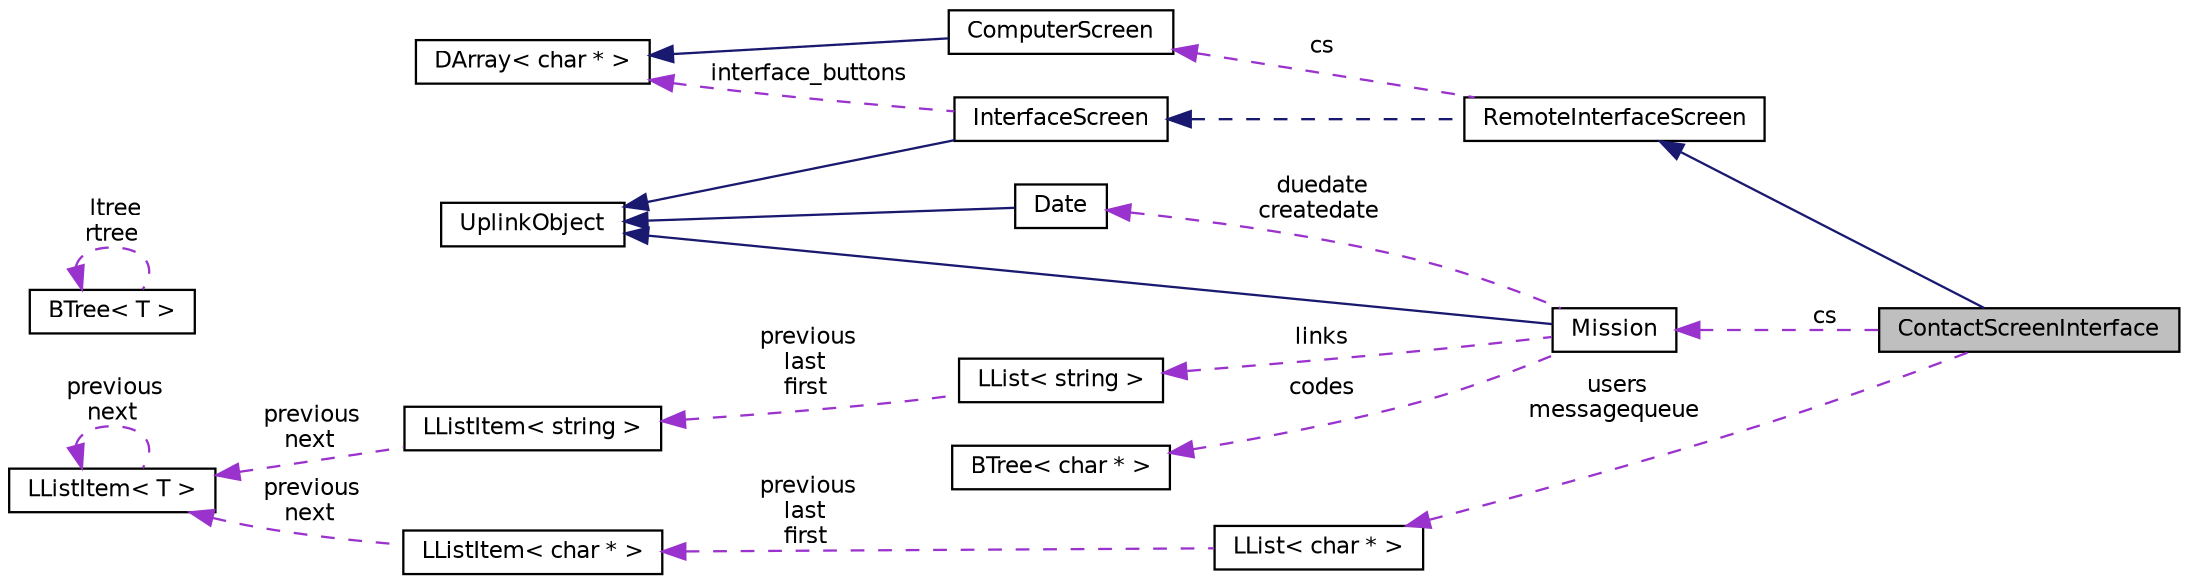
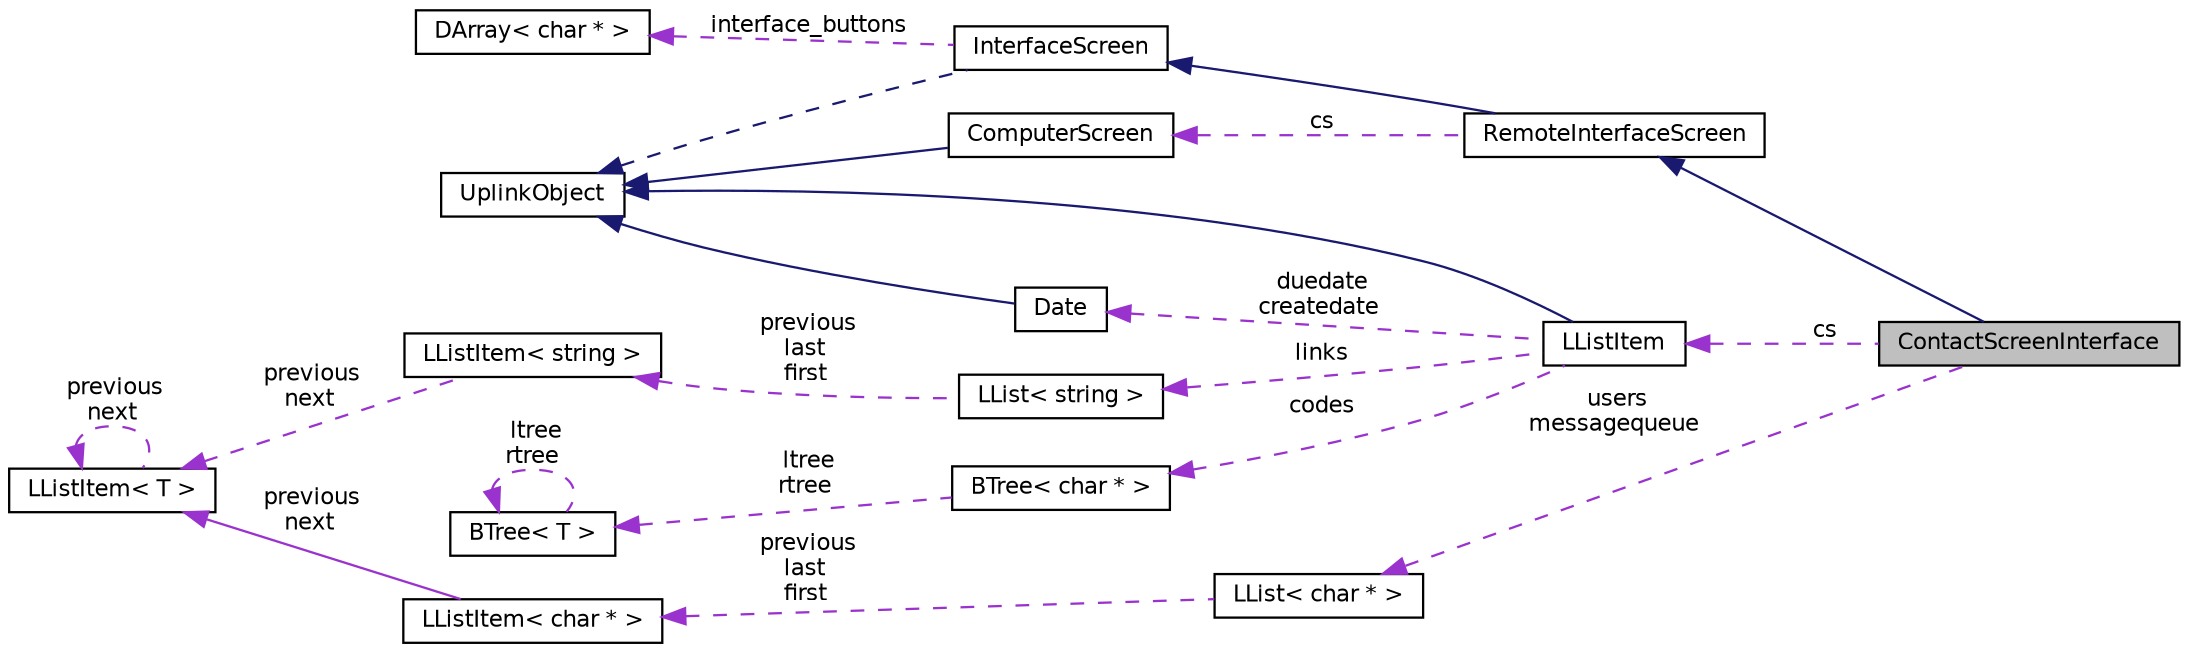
edge "ComputerScreen" -> "DArray< char * >": now "ComputerScreen" -> "UplinkObject"
edge "RemoteInterfaceScreen" -> "InterfaceScreen": style dashed -> solid
edge "InterfaceScreen" -> "UplinkObject": style solid -> dashed
node "Mission": label "Mission" -> "LListItem"
edge "BTree< char * >" -> "BTree< T >": added, label "ltree rtree"
edge "LListItem< char * >" -> "LListItem< T >": style dashed -> solid
